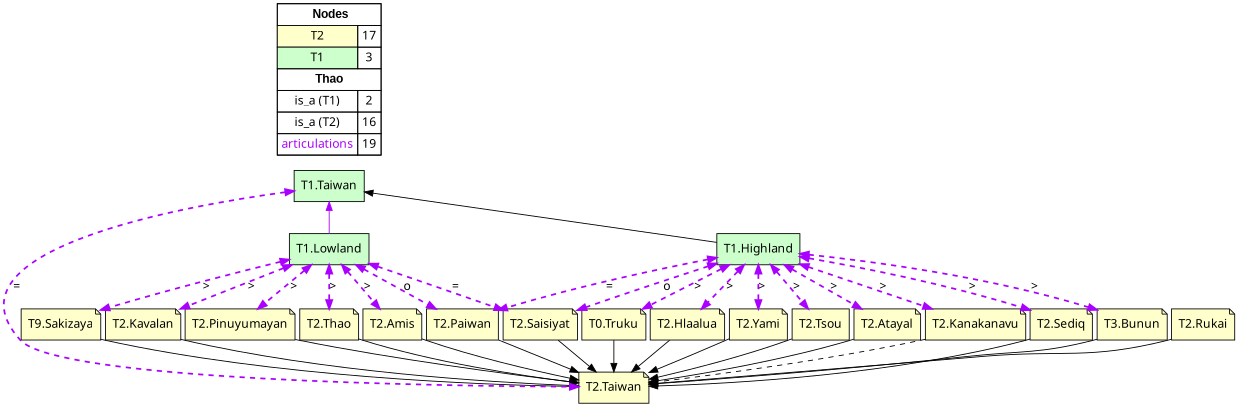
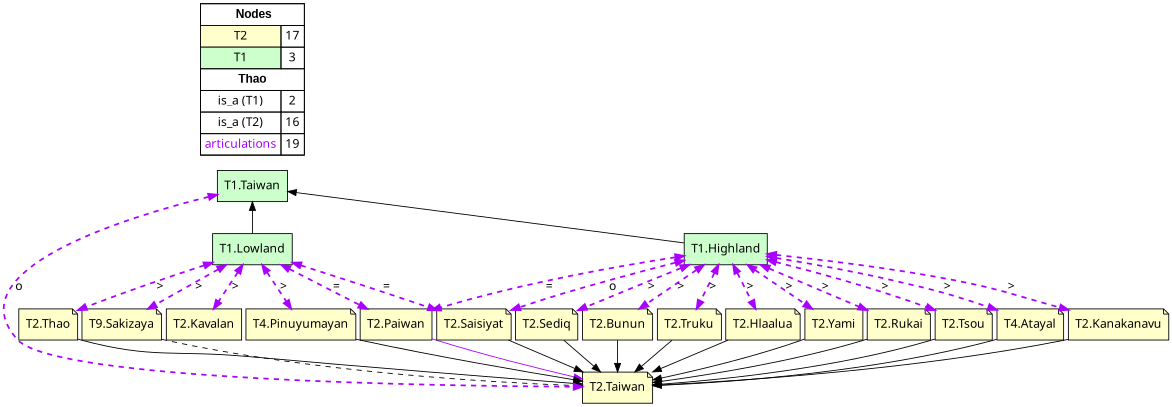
edge "T1.Lowland" -> "T1.Taiwan": color #aa00ff -> #000000
edge "T1.Taiwan" -- "T2.Taiwan": label "=" -> "o"
edge "T1.Lowland" -- "T2.Paiwan": label "o" -> "="
edge "T1.Highland" -- "T2.Rukai": added, label ">"
node "T2.Kavalan": shape note -> box
node "T2.Pinuyumayan": label "T2.Pinuyumayan" -> "T4.Pinuyumayan"
node "T2.Amis": removed
node "T0.Truku": label "T0.Truku" -> "T2.Truku"
node "T2.Yami": shape note -> box
node "T2.Tsou": shape box -> note
node "T2.Atayal": label "T2.Atayal" -> "T4.Atayal"
node "T3.Bunun": label "T3.Bunun" -> "T2.Bunun"
edge "T2.Paiwan" -> "T2.Taiwan": color #000000 -> #aa00ff
edge "T2.Kanakanavu" -> "T2.Taiwan": style dashed -> solid
edge "T2.Kavalan" -> "T2.Taiwan": removed
edge "T9.Sakizaya" -> "T2.Taiwan": style solid -> dashed
